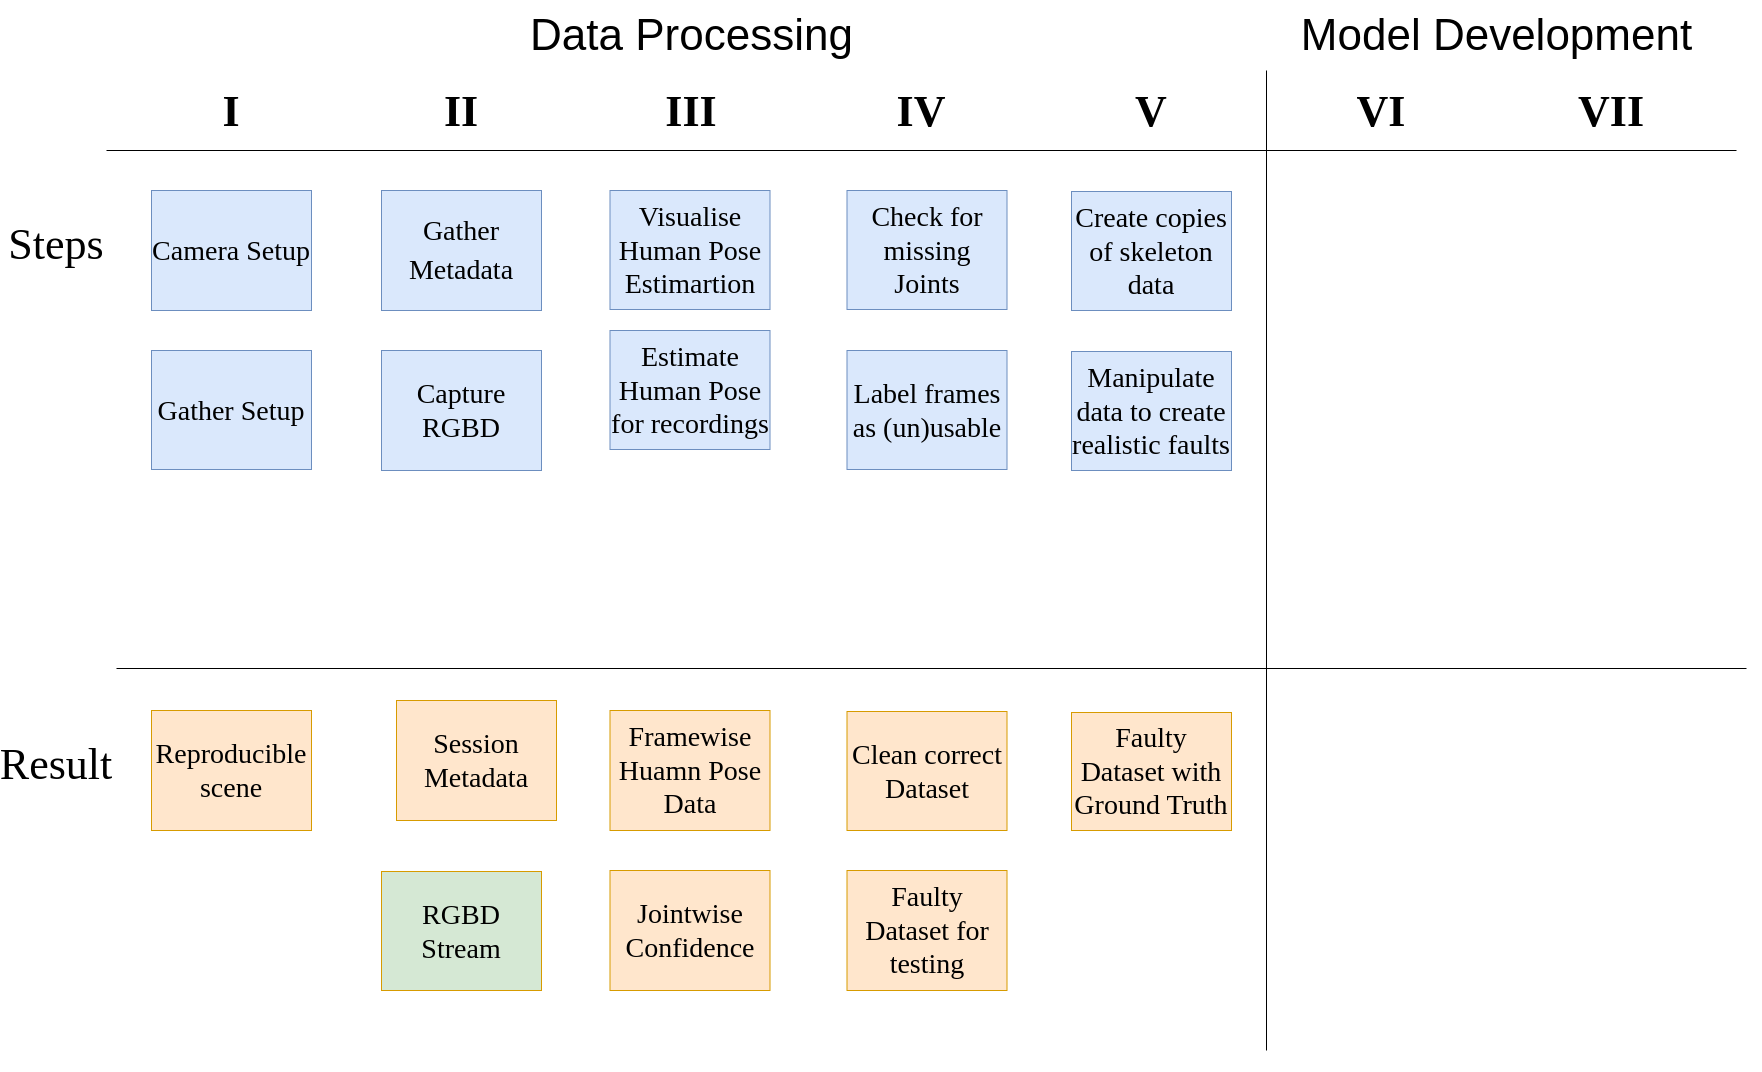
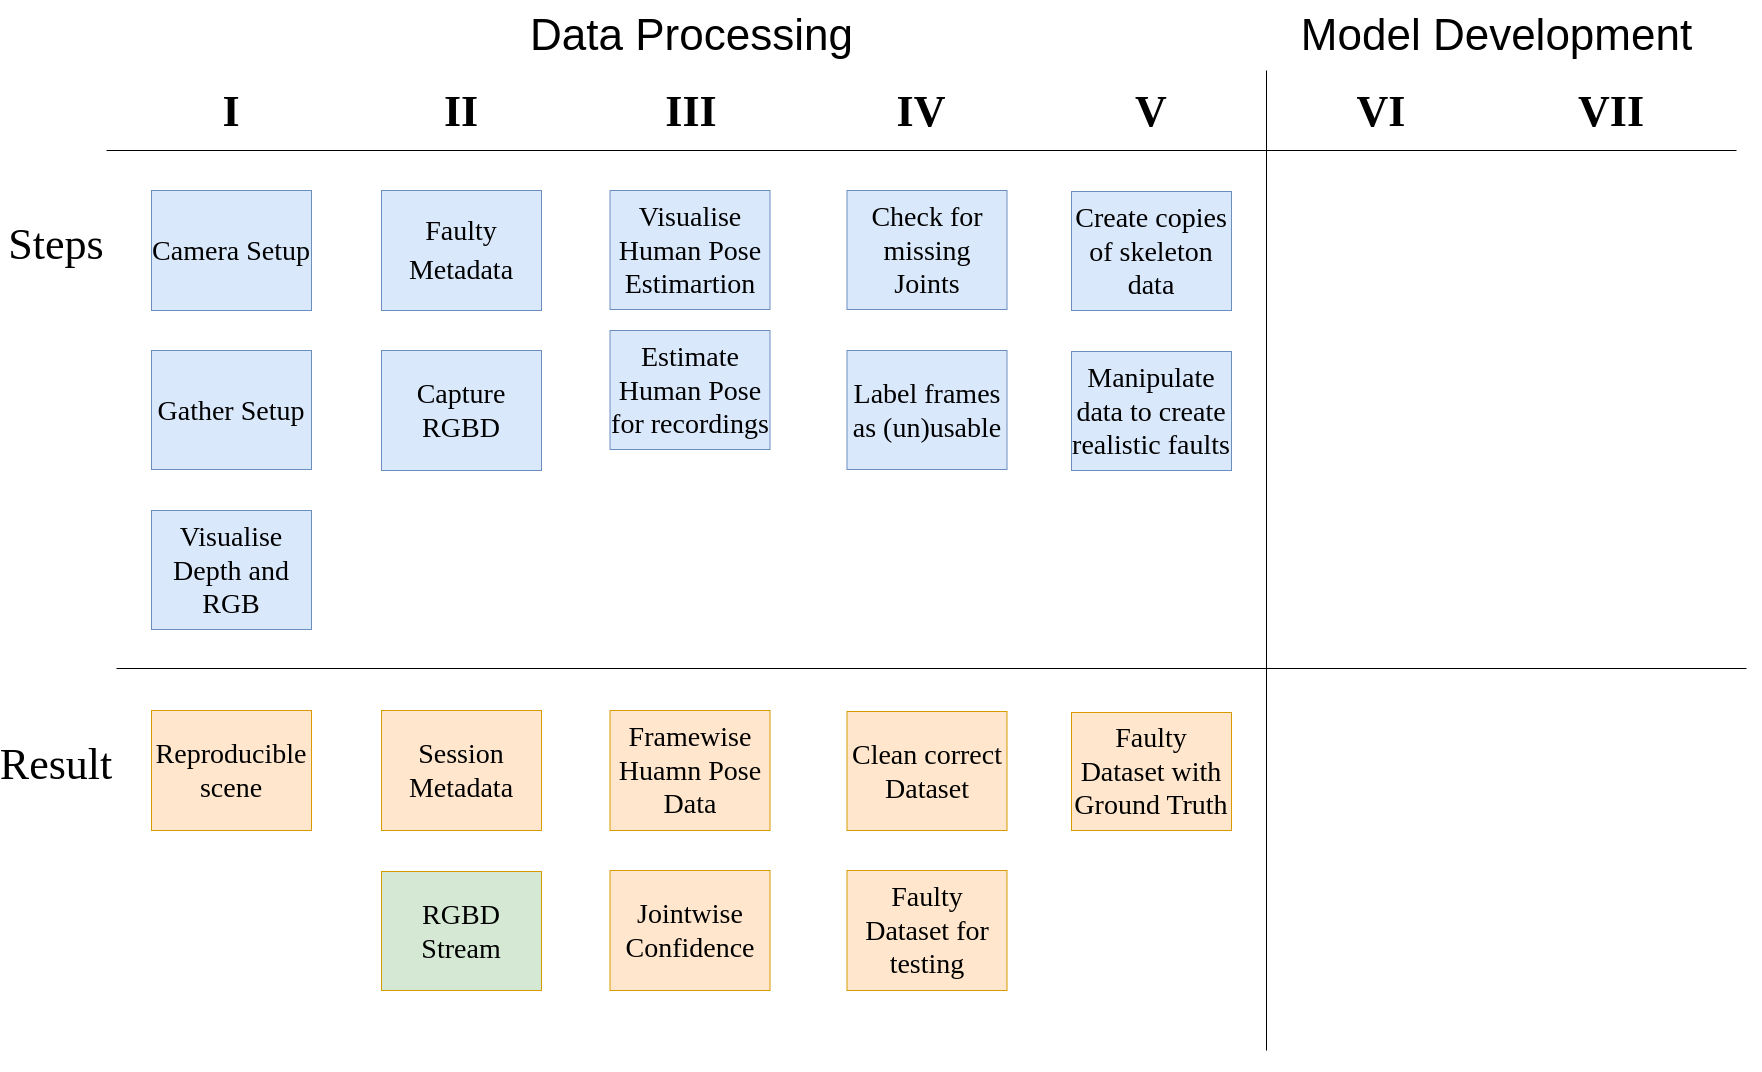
node "Gather Metadata": label "Gather Metadata" -> "Faulty Metadata"
node "Visualise Depth and RGB": added
node "Session Metadata": moved (477, 761) -> (462, 771)
